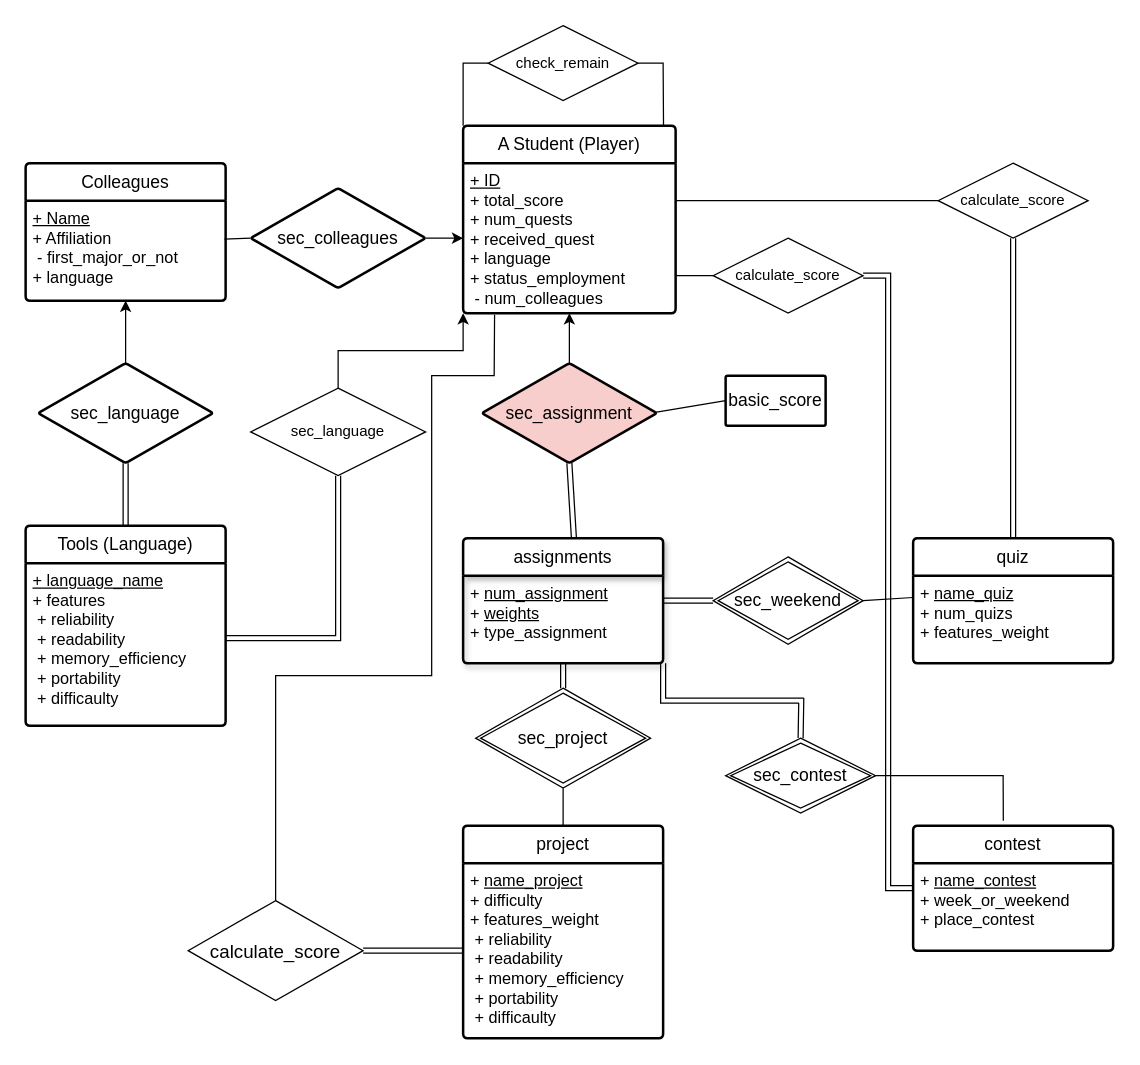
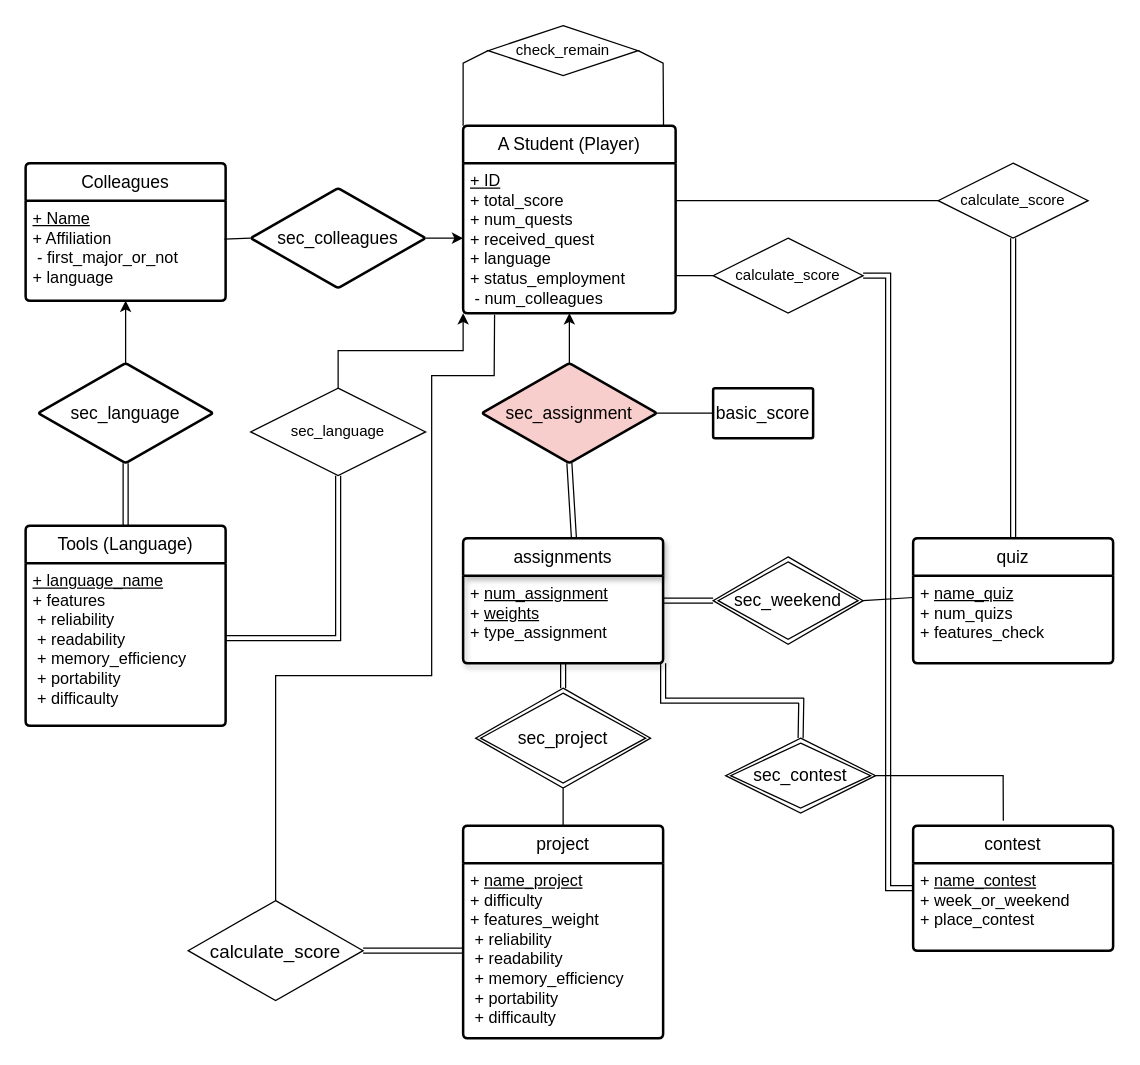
node "check_remain": size 150x75 -> 150x50
node "basic_score": moved (776, 401) -> (763, 413)
node "+ name_quiz + num_quizs + features_weight": label "+ name_quiz + num_quizs + features_weight" -> "+ name_quiz + num_quizs + features_check"
